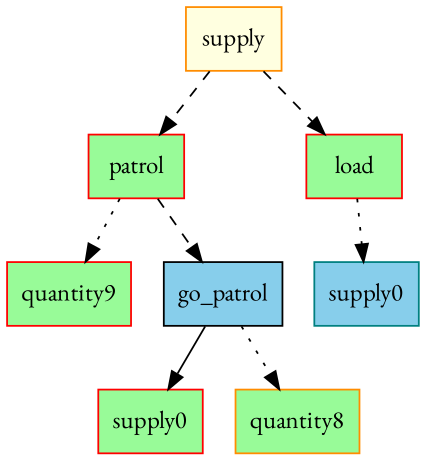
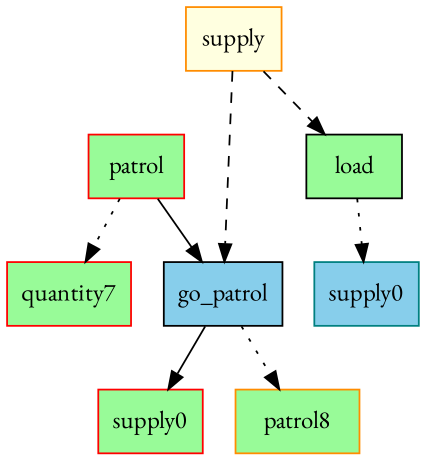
edge "supply" -> "patrol": now "supply" -> "go_patrol"
node "load": color red -> black
edge "patrol" -> "go_patrol": style dashed -> solid
node "quantity9": label "quantity9" -> "quantity7"
node "quantity8": label "quantity8" -> "patrol8"
